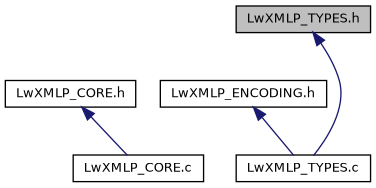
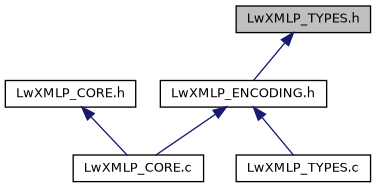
edge "LwXMLP_TYPES.c" -> "LwXMLP_TYPES.h": now "LwXMLP_ENCODING.h" -> "LwXMLP_TYPES.h"
edge "LwXMLP_CORE.c" -> "LwXMLP_ENCODING.h": added
